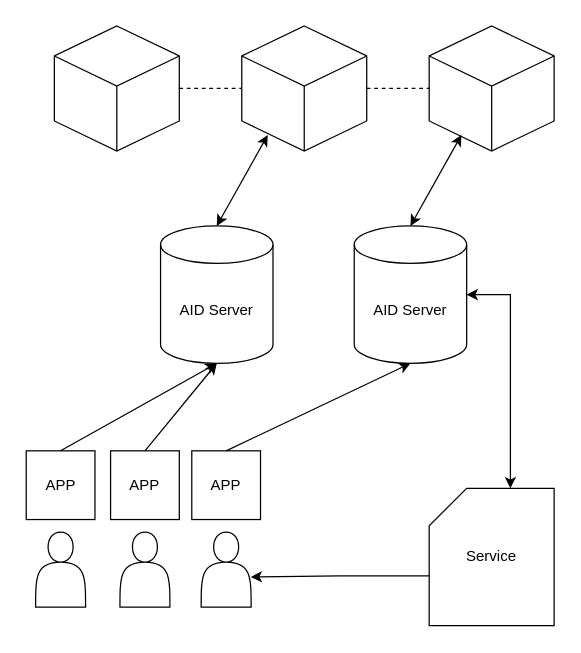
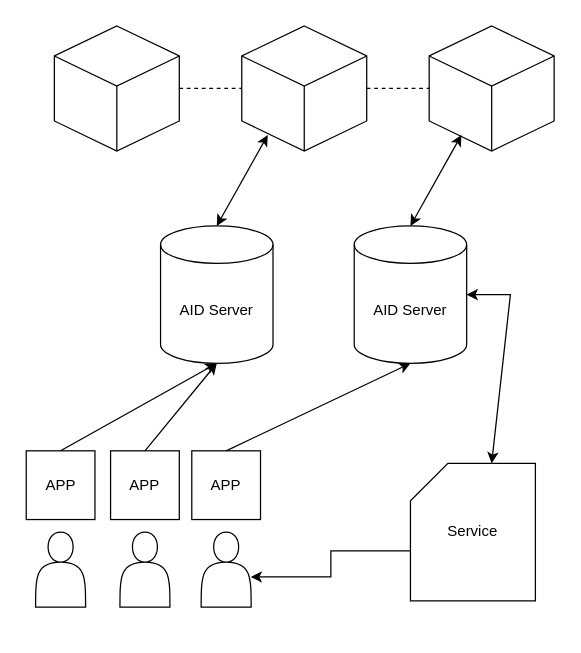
node "Service": moved (492, 557) -> (473, 532)
